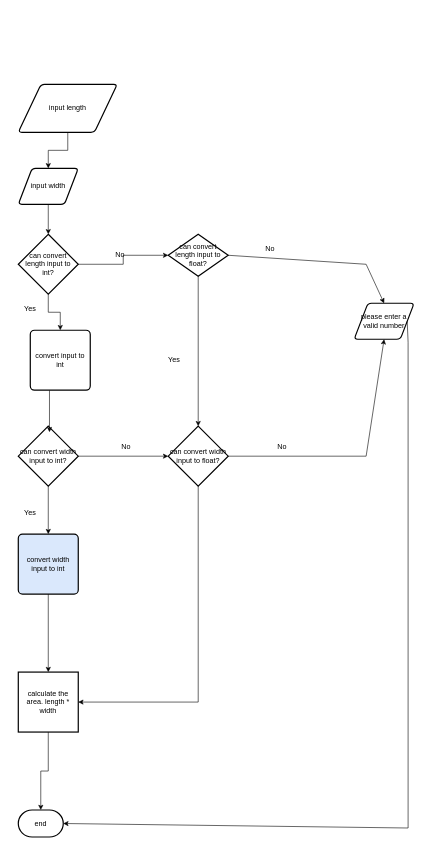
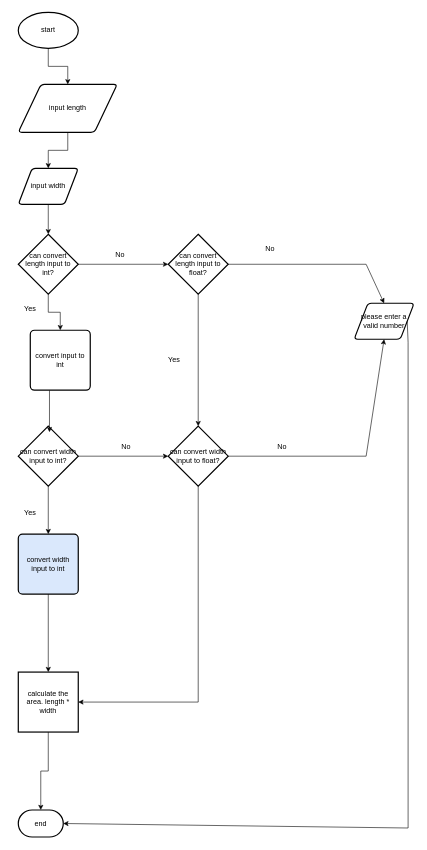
node "start": added
edge "start" -> "input length": added
node "can convert length input to float?": size 60x42 -> 60x60
